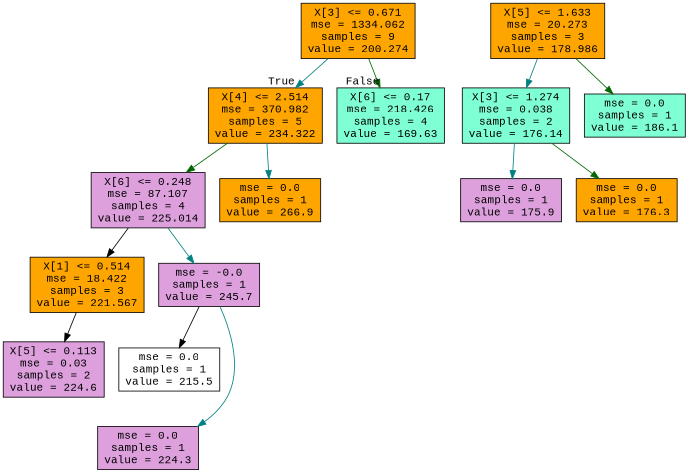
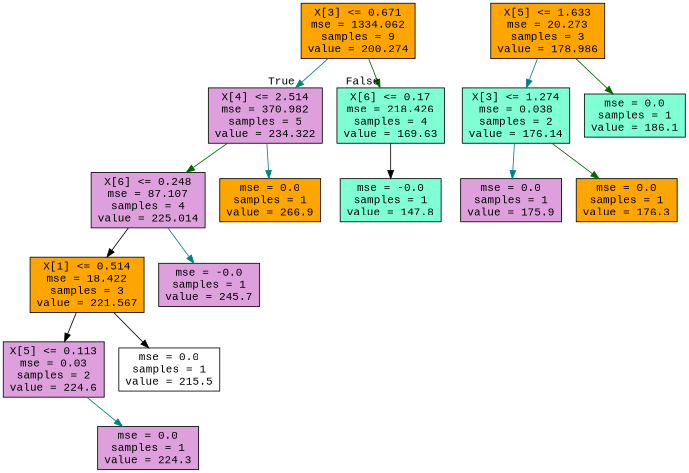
node "X[4] <= 2.514 mse = 370.982 samples = 5 value = 234.322": fillcolor orange -> plum
node "mse = -0.0 samples = 1 value = 147.8": added
edge "mse = -0.0 samples = 1 value = 245.7" -> "mse = 0.0 samples = 1 value = 215.5": now "X[1] <= 0.514 mse = 18.422 samples = 3 value = 221.567" -> "mse = 0.0 samples = 1 value = 215.5"
edge "mse = -0.0 samples = 1 value = 245.7" -> "mse = 0.0 samples = 1 value = 224.3": now "X[5] <= 0.113 mse = 0.03 samples = 2 value = 224.6" -> "mse = 0.0 samples = 1 value = 224.3"
